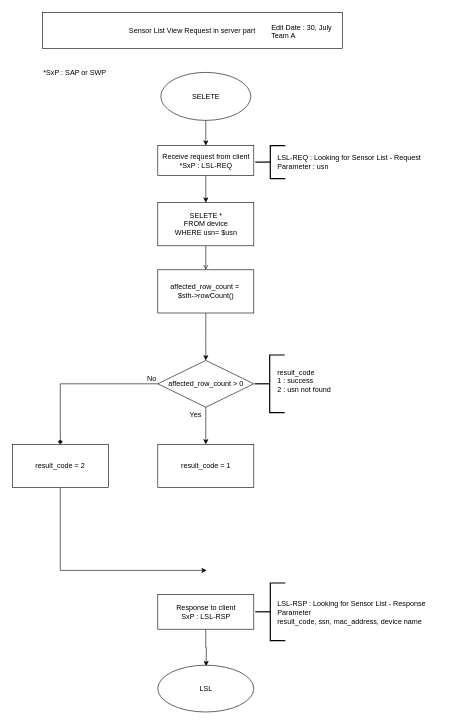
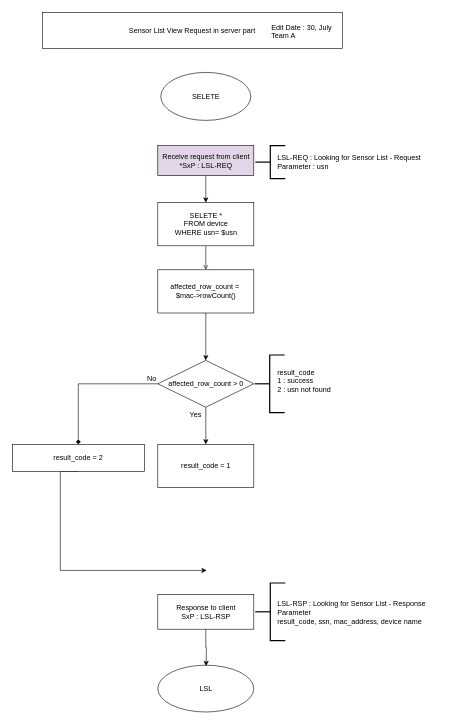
node "*SxP : SAP or SWP": removed
edge "SELETE" -> "Receive request from client *SxP : LSL-REQ": removed
node "Receive request from client *SxP : LSL-REQ": fillcolor #ffffff -> #e1d5e7
node "affected_row_count = $sth->rowCount()": label "affected_row_count = $sth->rowCount()" -> "affected_row_count = $mac->rowCount()"
node "result_code = 2": size 96x43 -> 132x27
